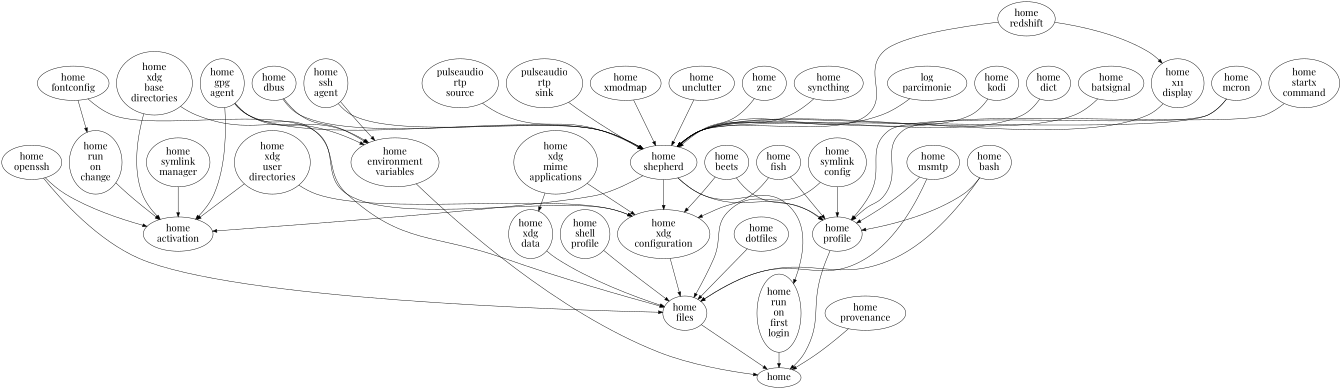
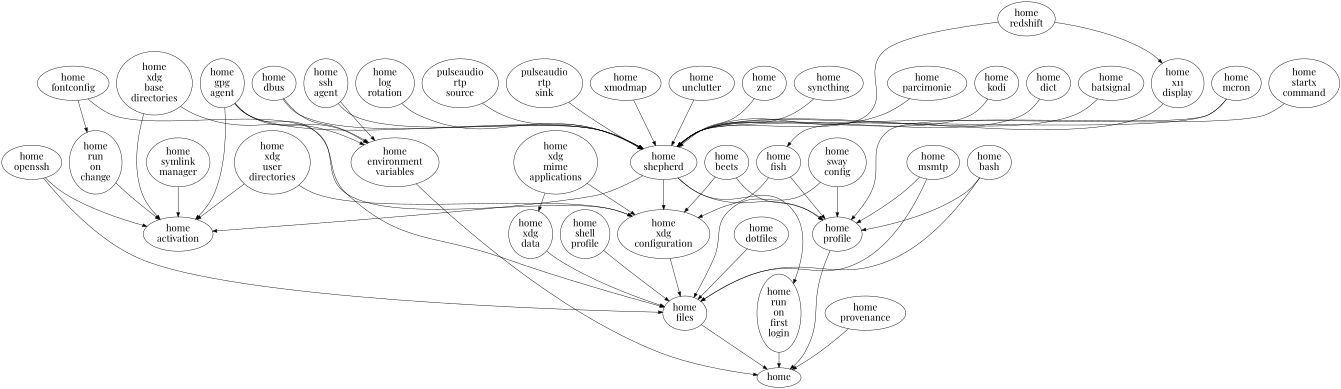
node "home log rotation": added
node "log parcimonie": label "log parcimonie" -> "home parcimonie"
edge "home startx command" -> "home profile": now "home startx command" -> "home fish"
node "home symlink config": label "home symlink config" -> "home sway config"
